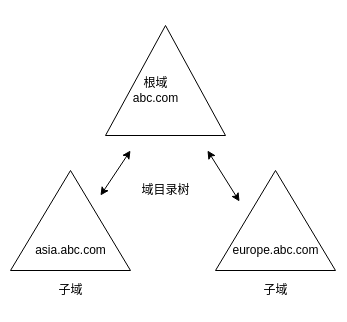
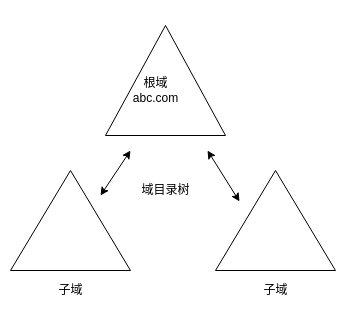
node "asia.abc.com": removed
node "europe.abc.com": removed
